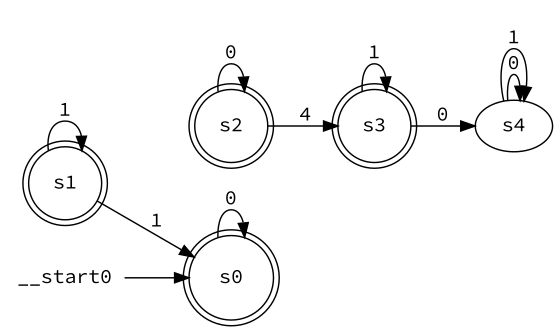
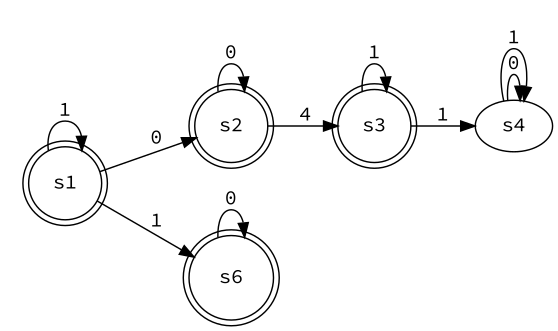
edge "s3" -> "s4": label "0" -> "1"
edge "s1" -> "s2": added, label "0"
node "__start0": removed
node "s0": label "s0" -> "s6"
